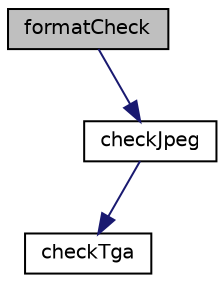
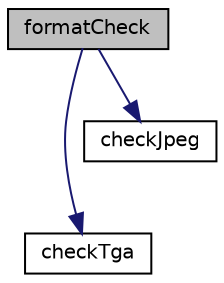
edge "checkJpeg" -> "checkTga": now "formatCheck" -> "checkTga"
